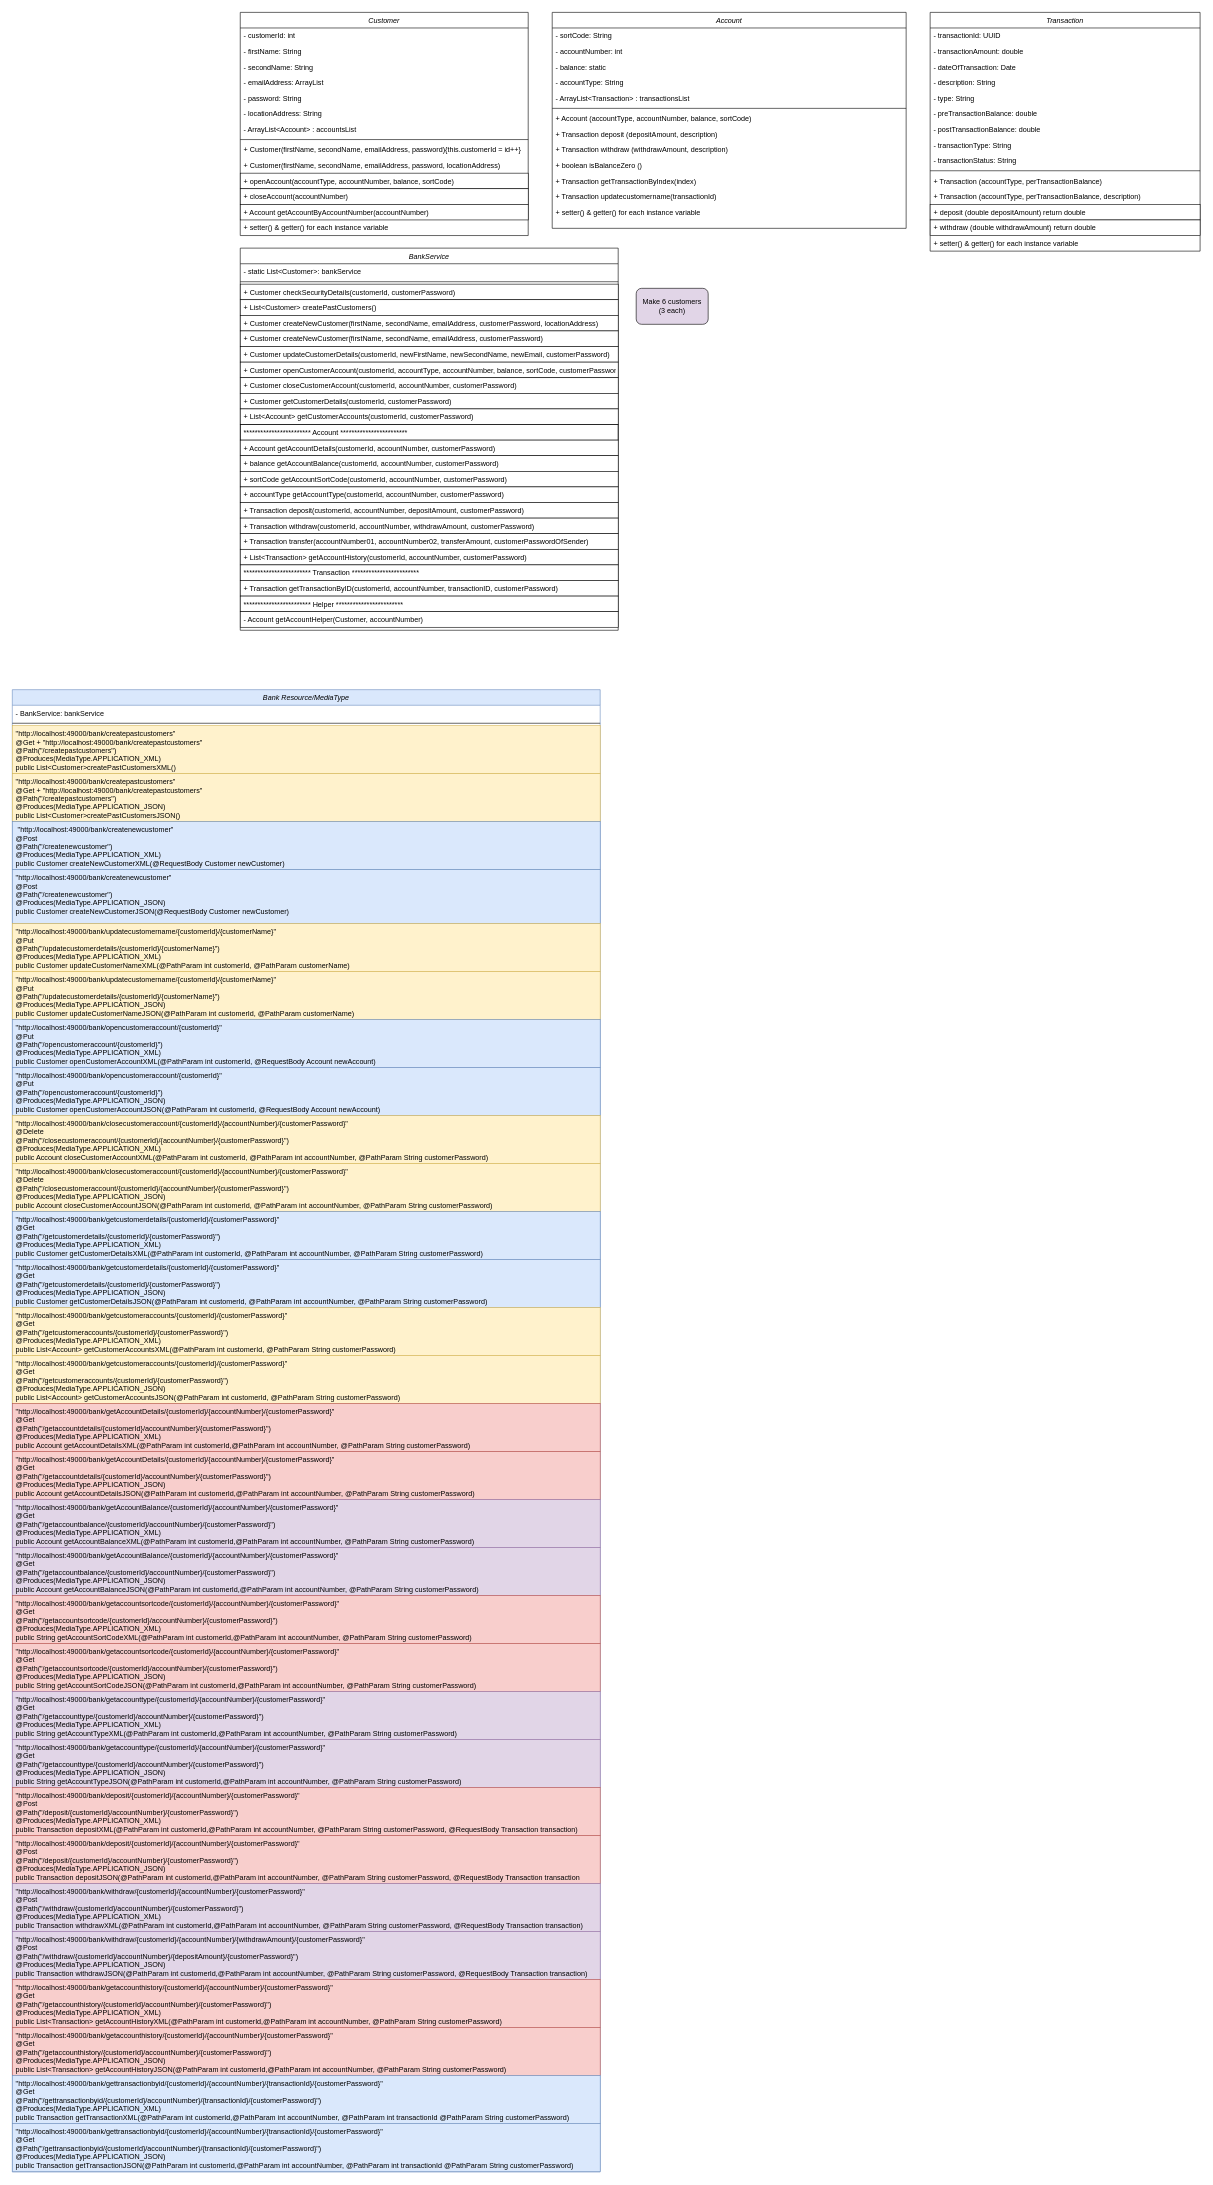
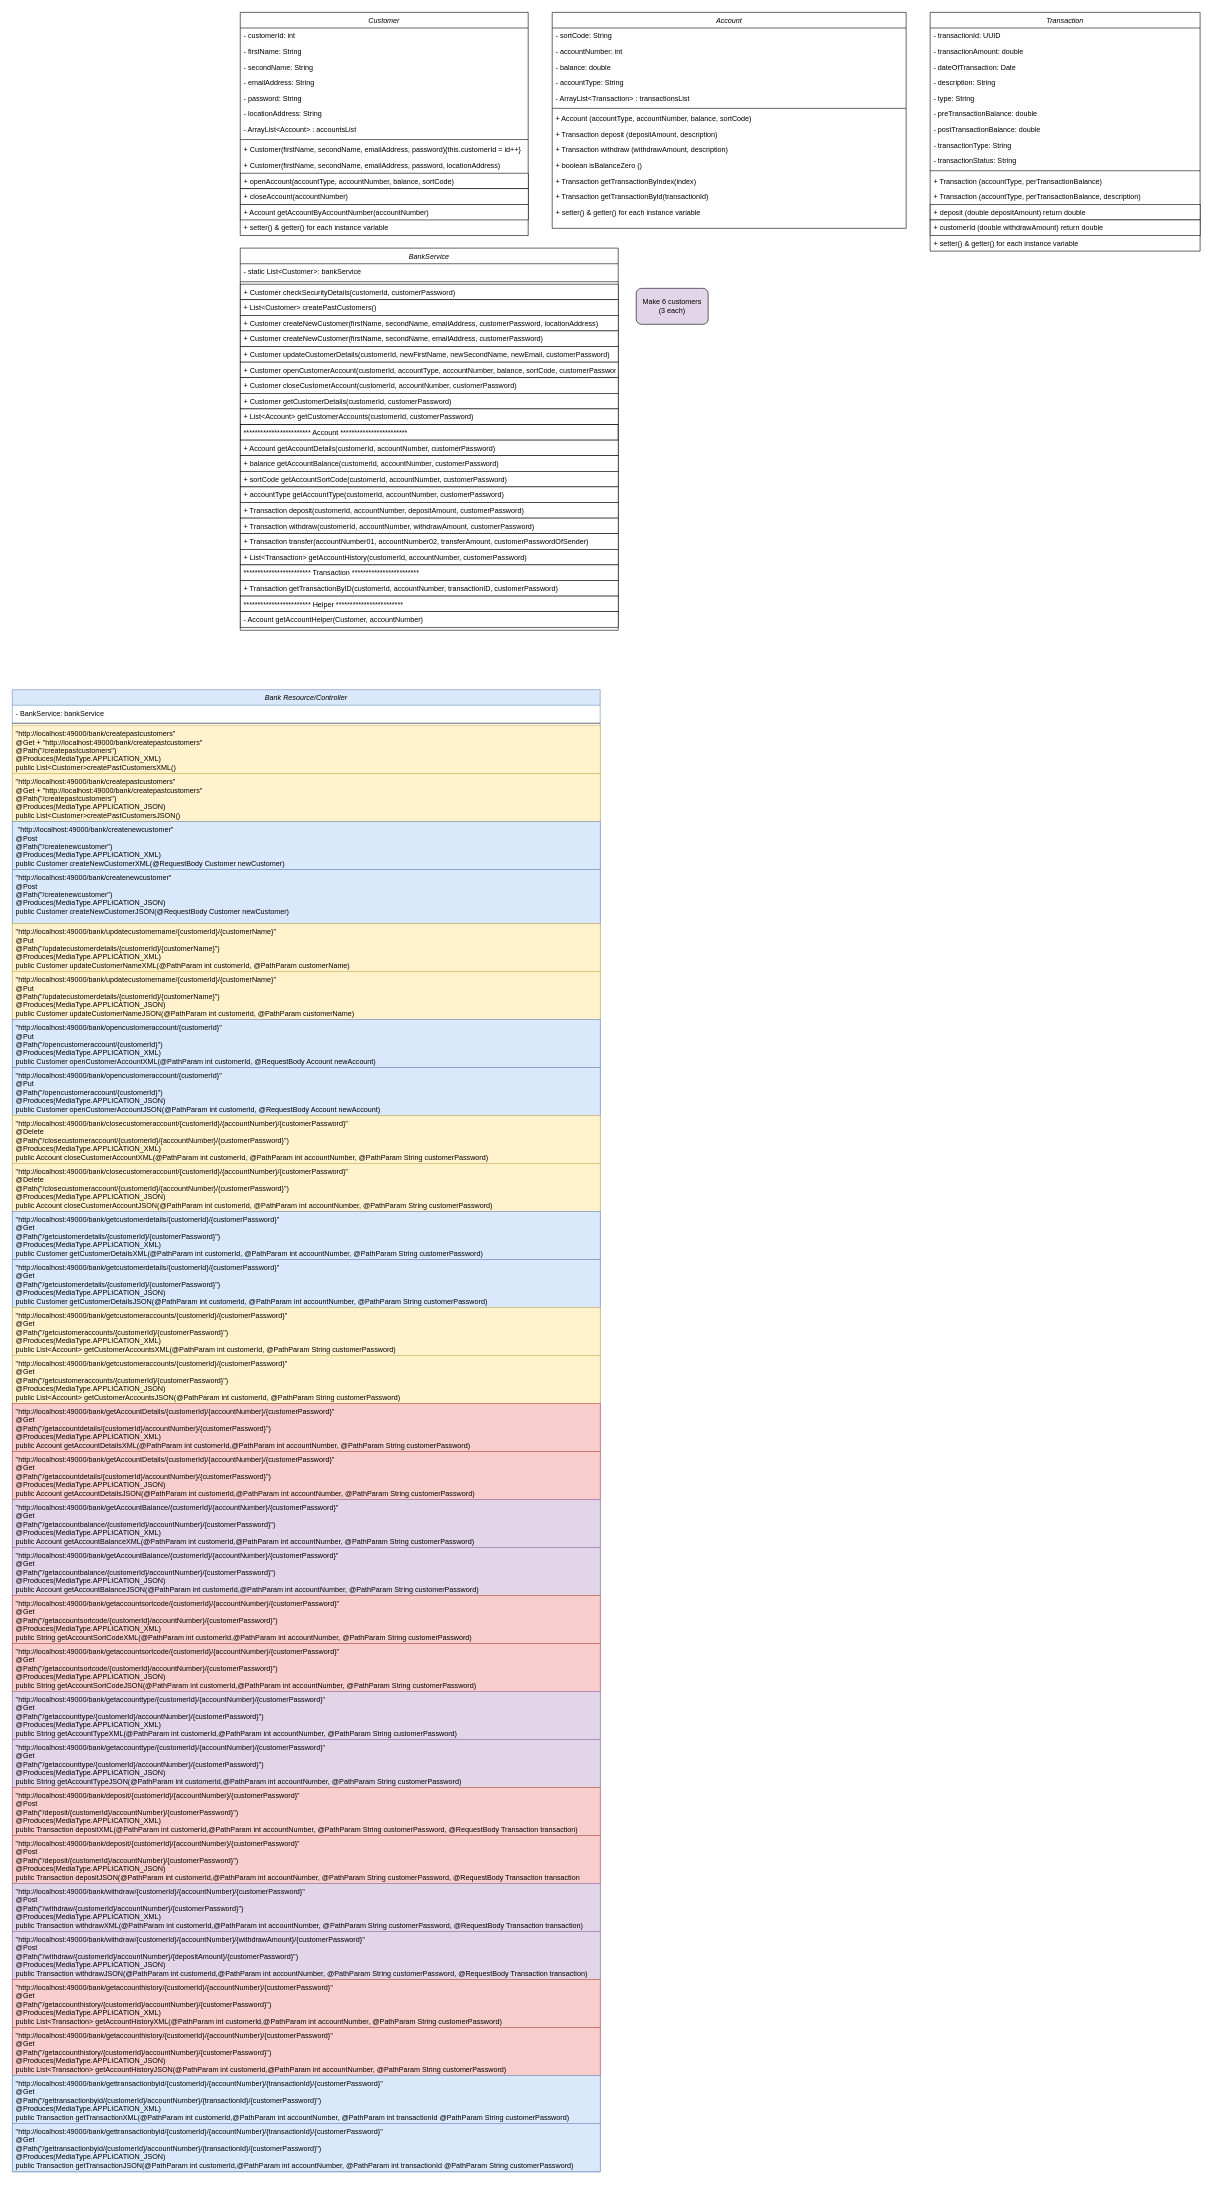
node "- balance: static": label "- balance: static" -> "- balance: double"
node "- emailAddress: ArrayList": label "- emailAddress: ArrayList" -> "- emailAddress: String"
node "+ Transaction updatecustomername(transactionId)": label "+ Transaction updatecustomername(transactionId)" -> "+ Transaction getTransactionById(transactionId)"
node "+ withdraw (double withdrawAmount) return double": label "+ withdraw (double withdrawAmount) return double" -> "+ customerId (double withdrawAmount) return double"
node "Bank Resource/MediaType": label "Bank Resource/MediaType" -> "Bank Resource/Controller"
